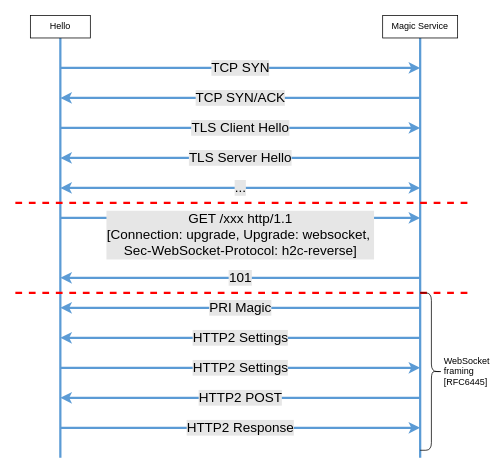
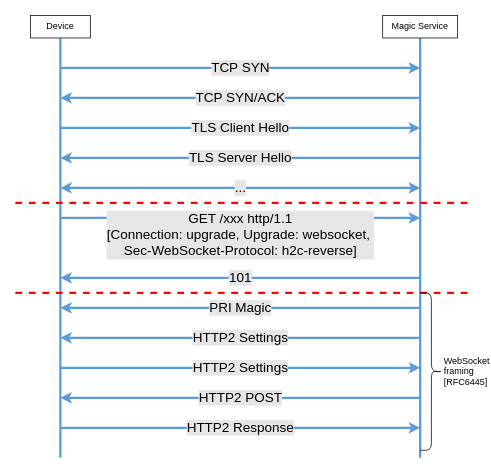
node "Hello": label "Hello" -> "Device"
